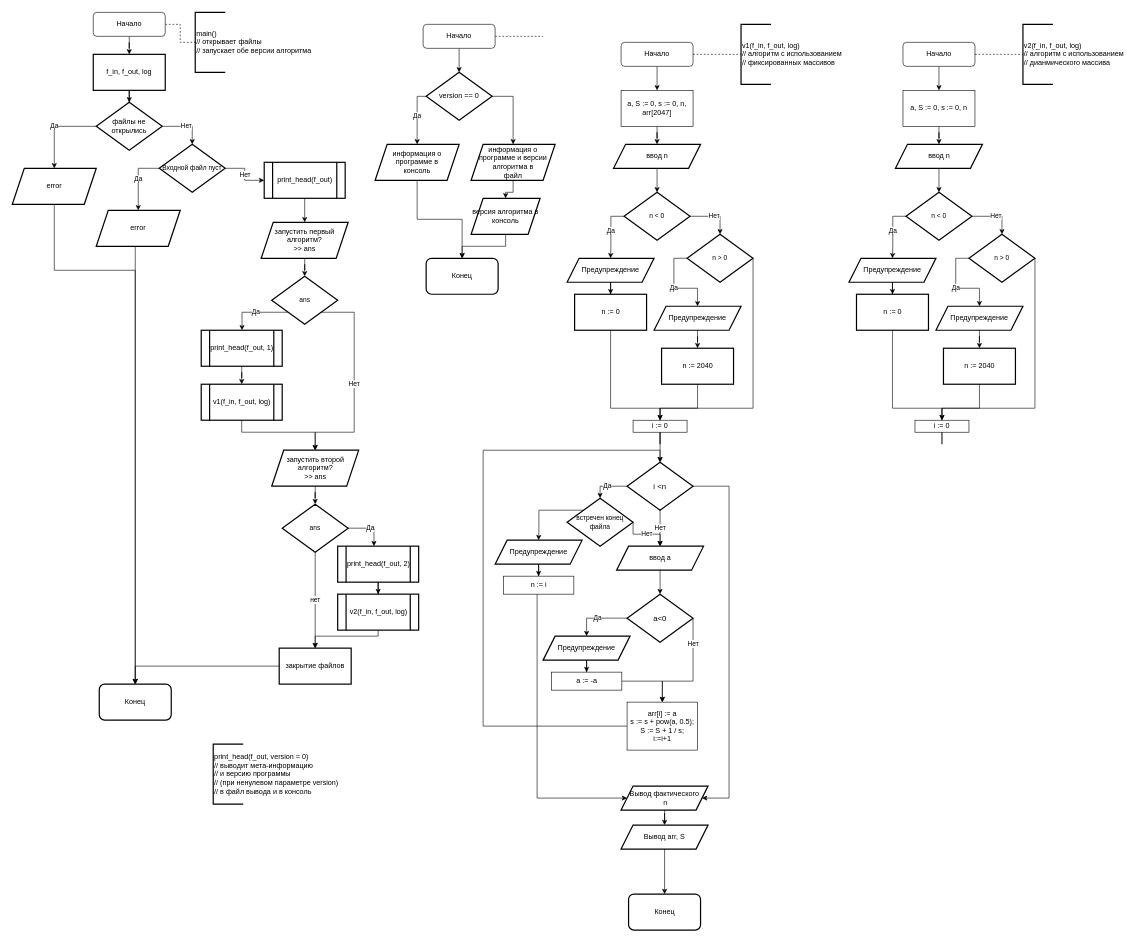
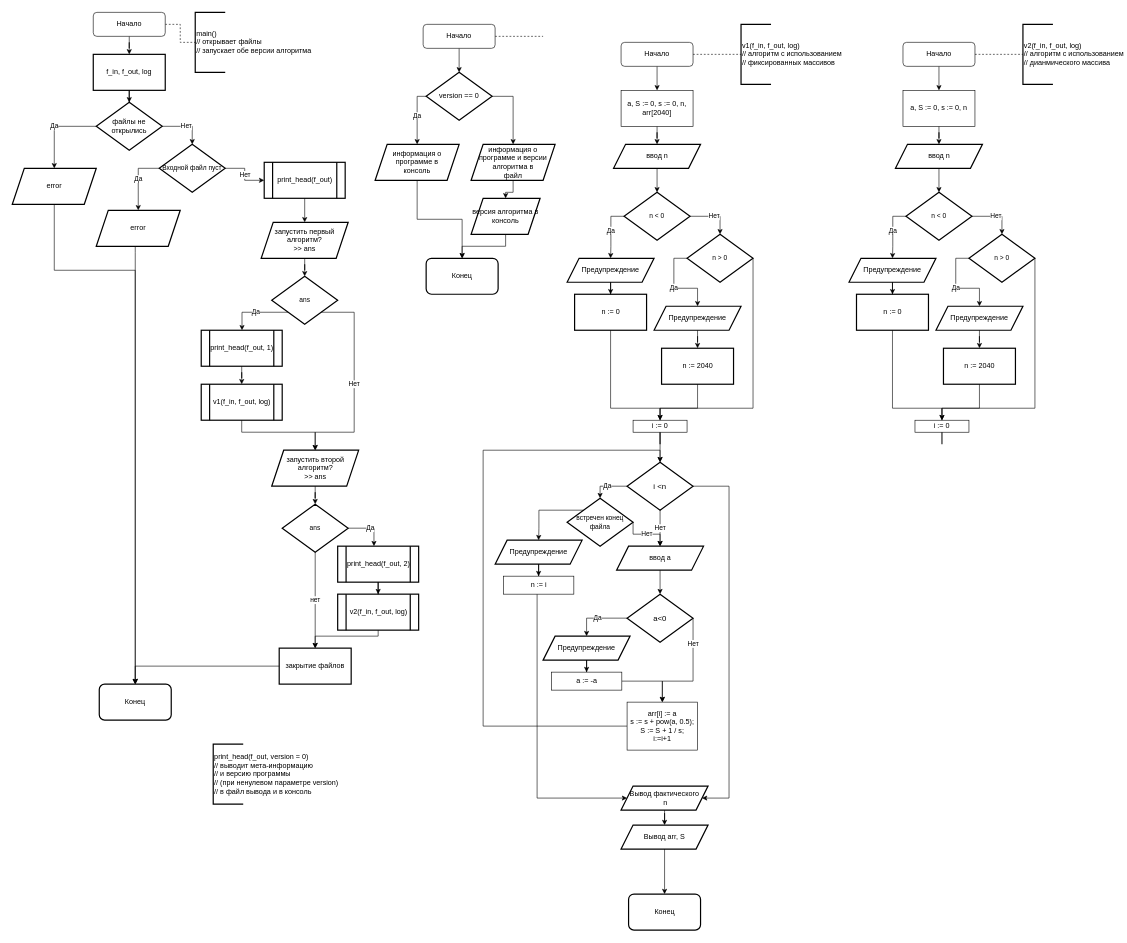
node "a, S := 0, s := 0, n, arr[2047]": label "a, S := 0, s := 0, n, arr[2047]" -> "a, S := 0, s := 0, n, arr[2040]"
